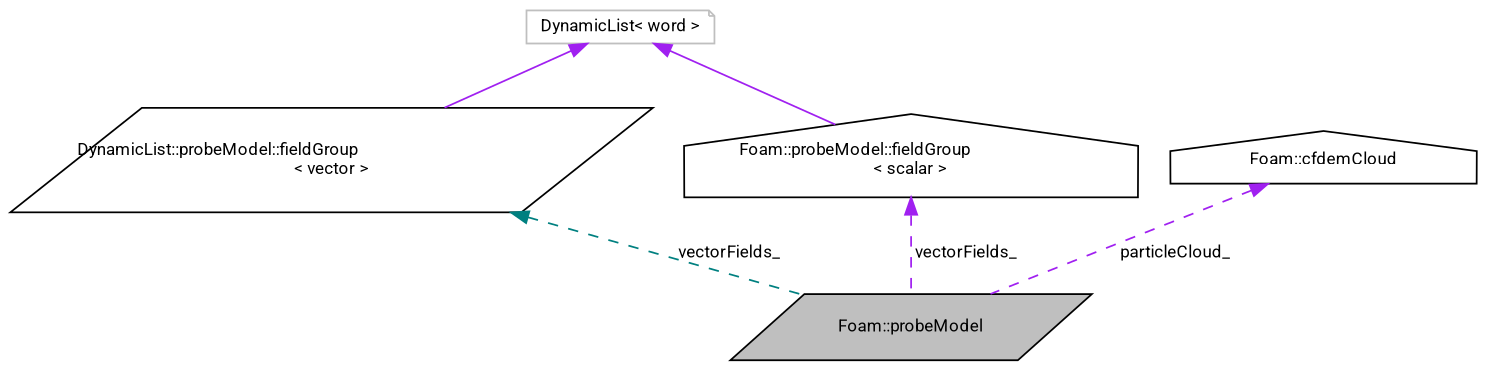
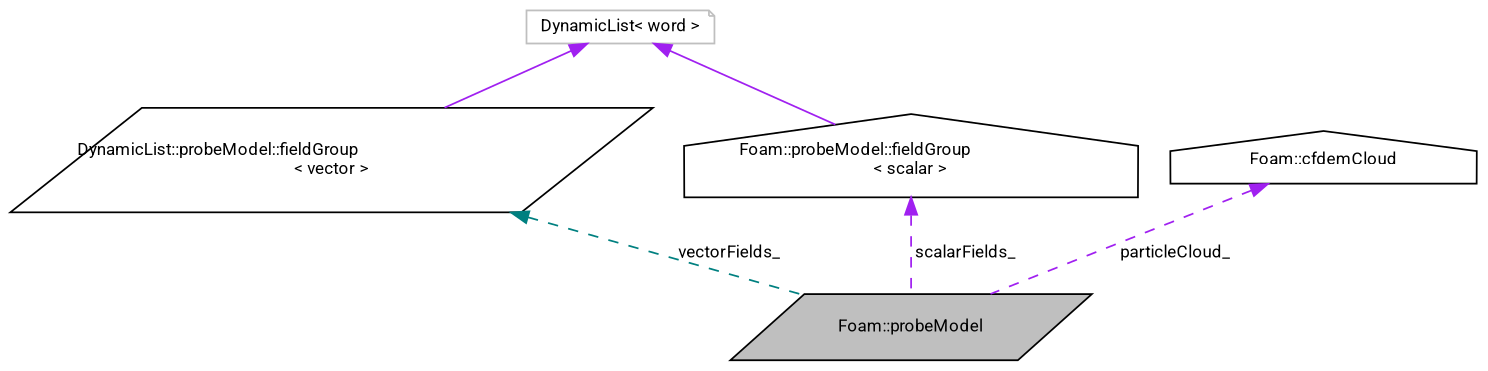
edge "Foam::probeModel" -> "Foam::probeModel::fieldGroup < scalar >": label " vectorFields_" -> " scalarFields_"
